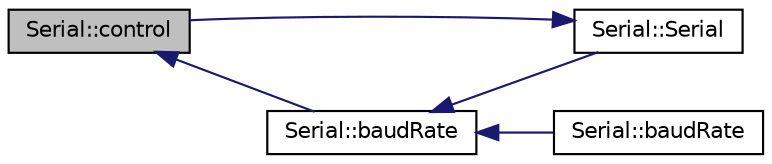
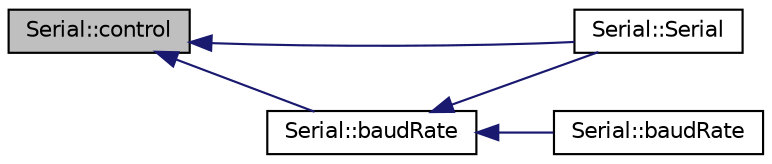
edge "Serial::control" -> "Serial::Serial": reversed
